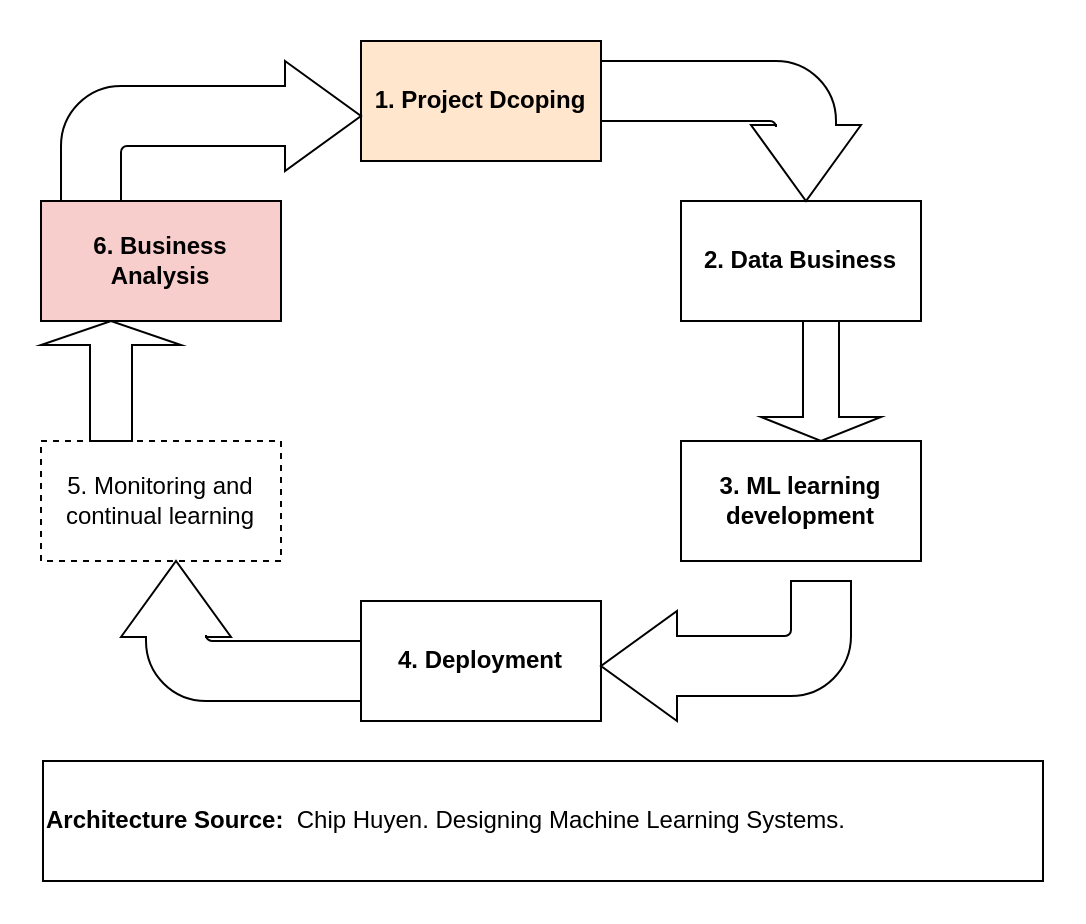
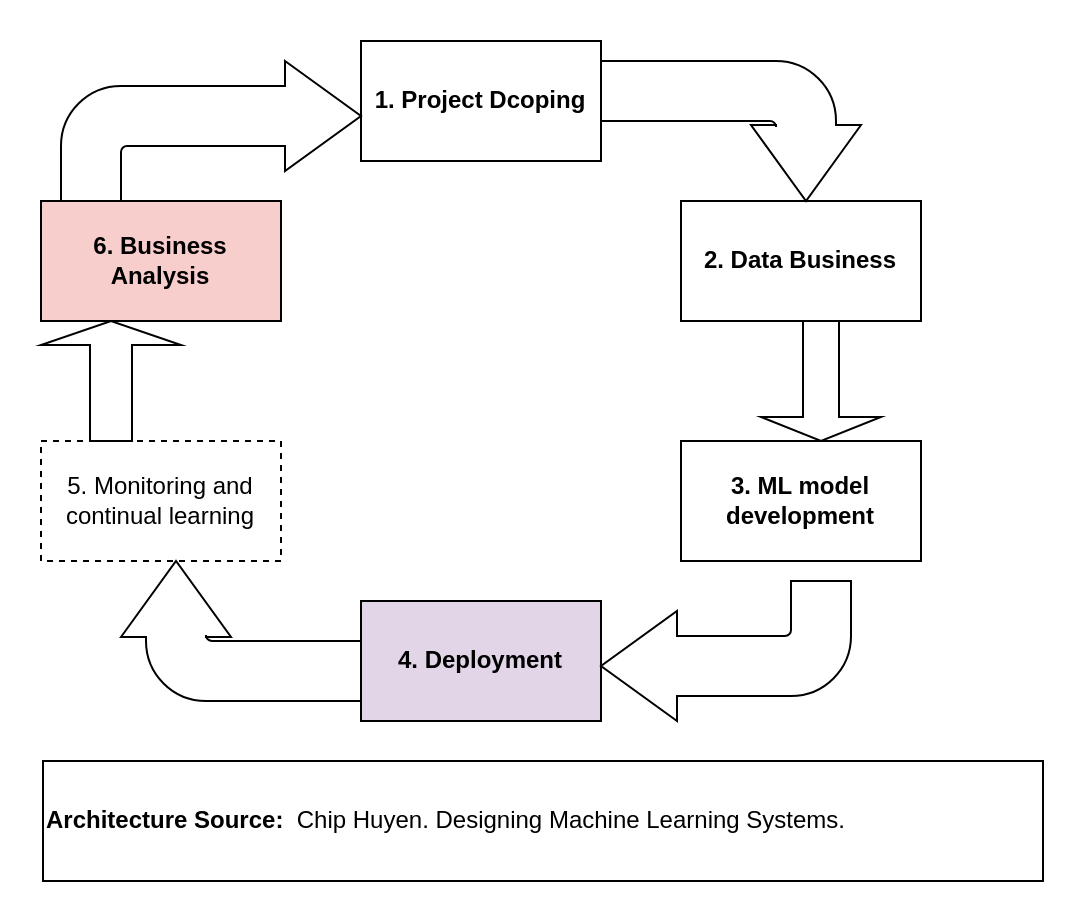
node "1. Project Dcoping": fillcolor #ffe6cc -> #ffffff
node "3. ML learning development": label "3. ML learning development" -> "3. ML model development"
node "4. Deployment": fillcolor #ffffff -> #e1d5e7
